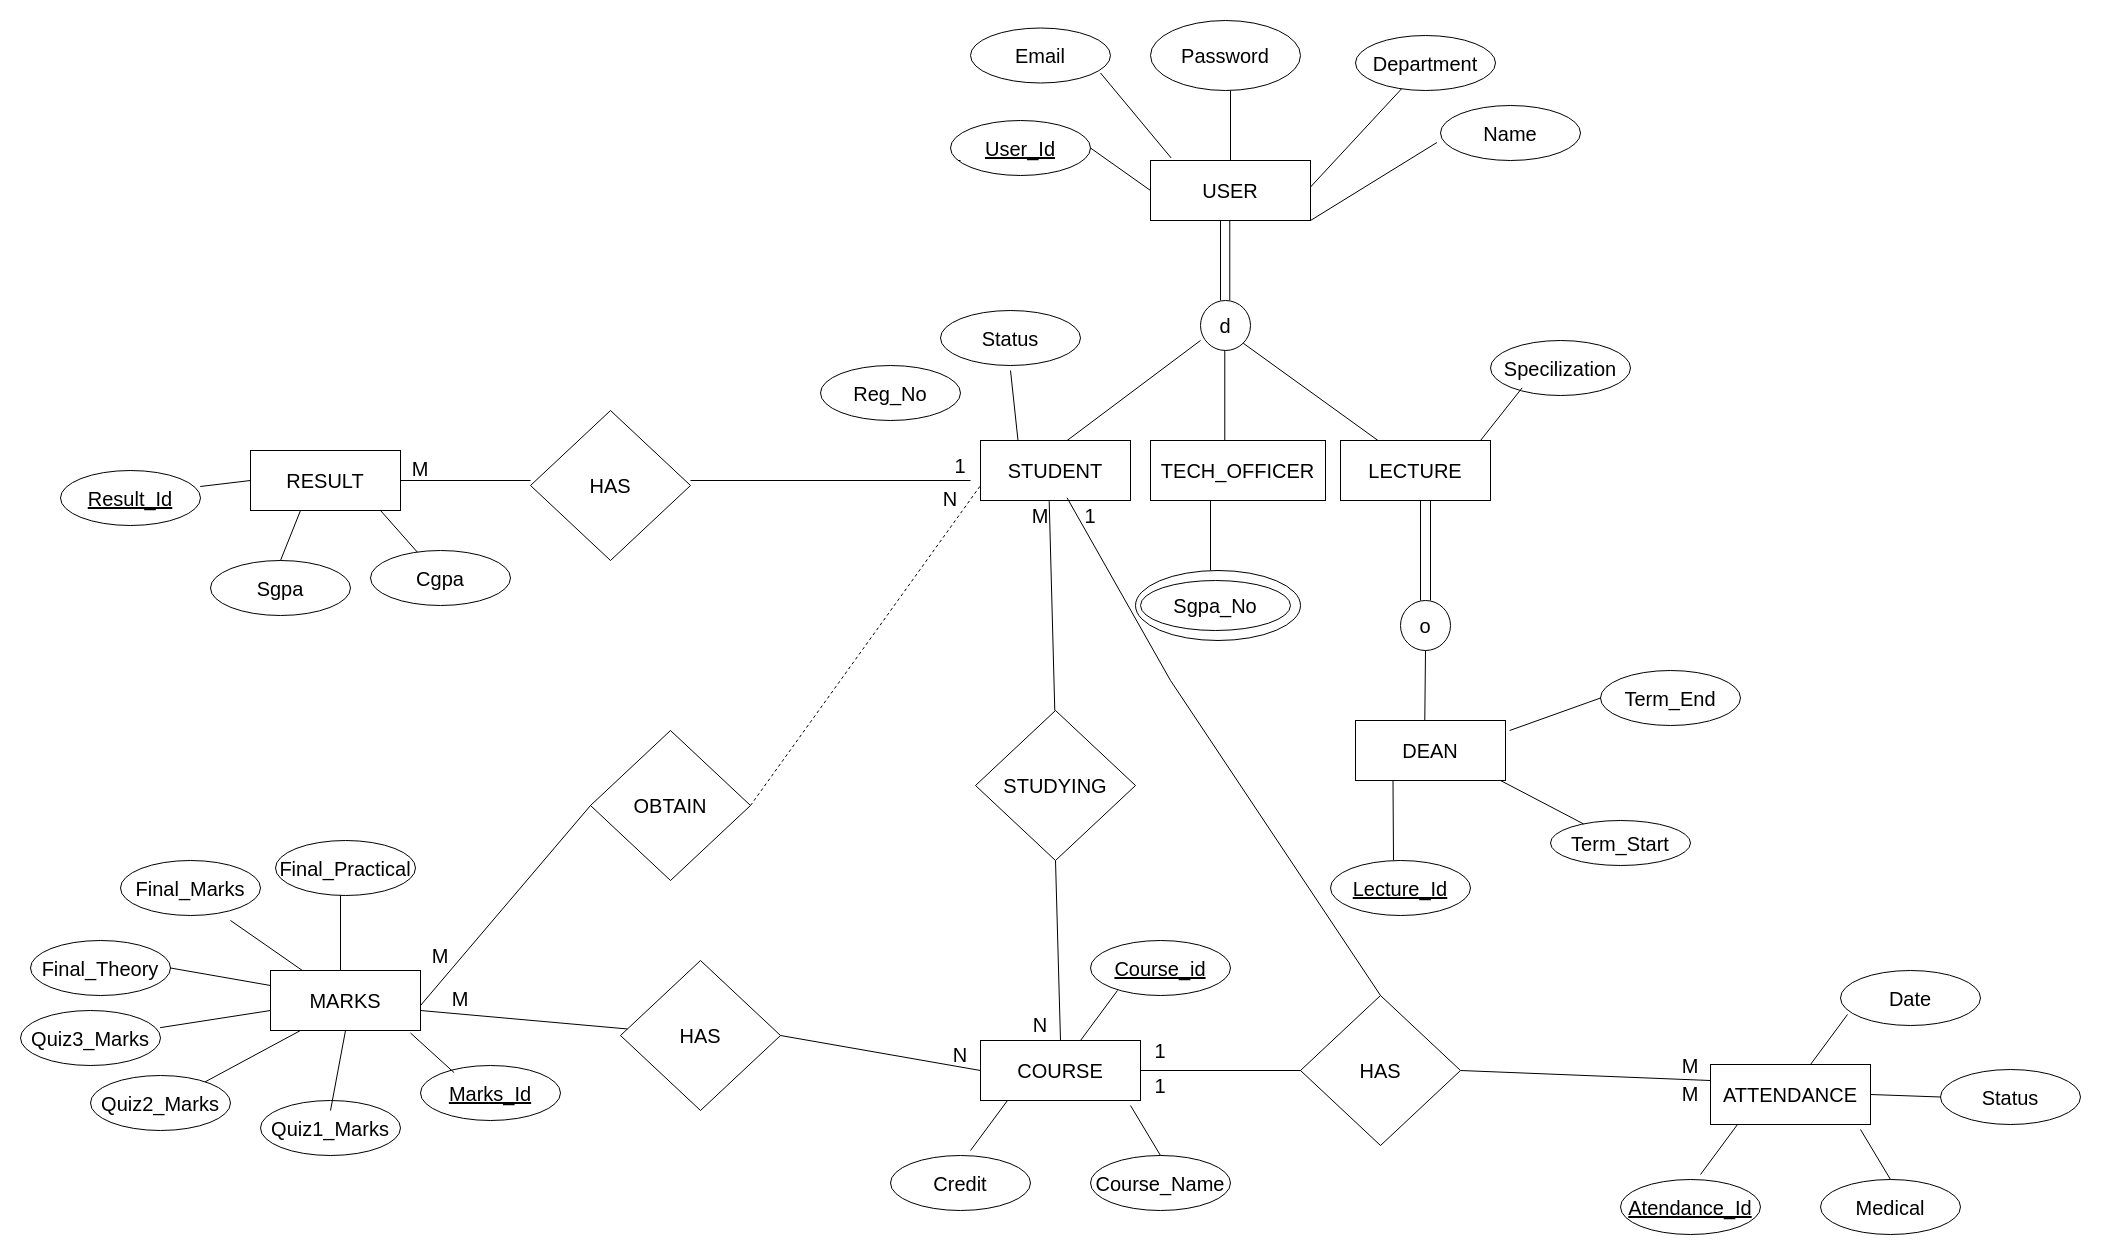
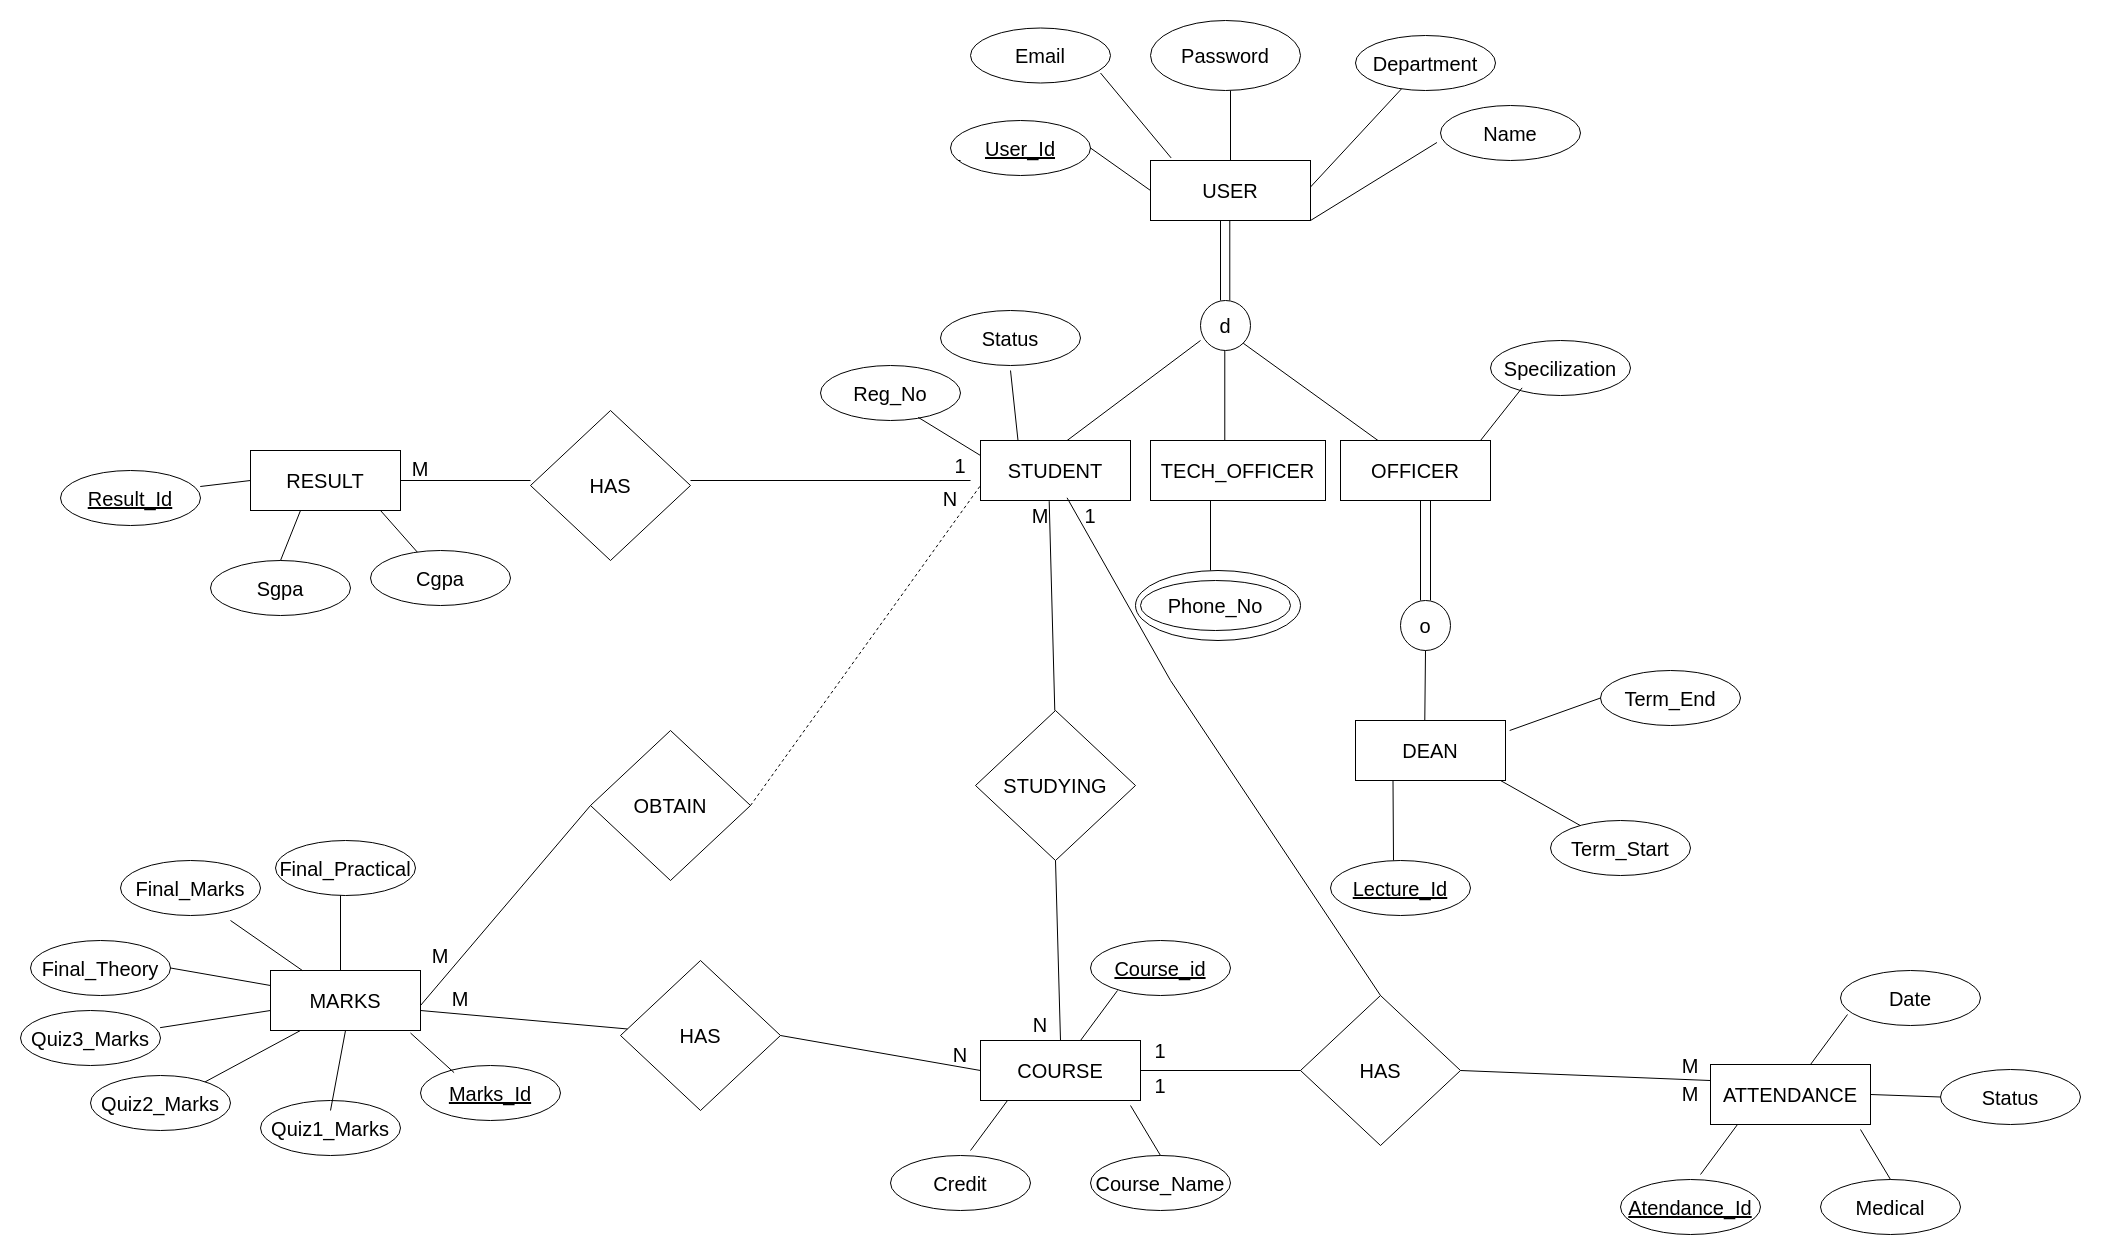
edge "Reg_No" -- "STUDENT": added
node "LECTURE": label "LECTURE" -> "OFFICER"
node "Sgpa_No": label "Sgpa_No" -> "Phone_No"
node "Term_Start": size 140x45 -> 140x55
